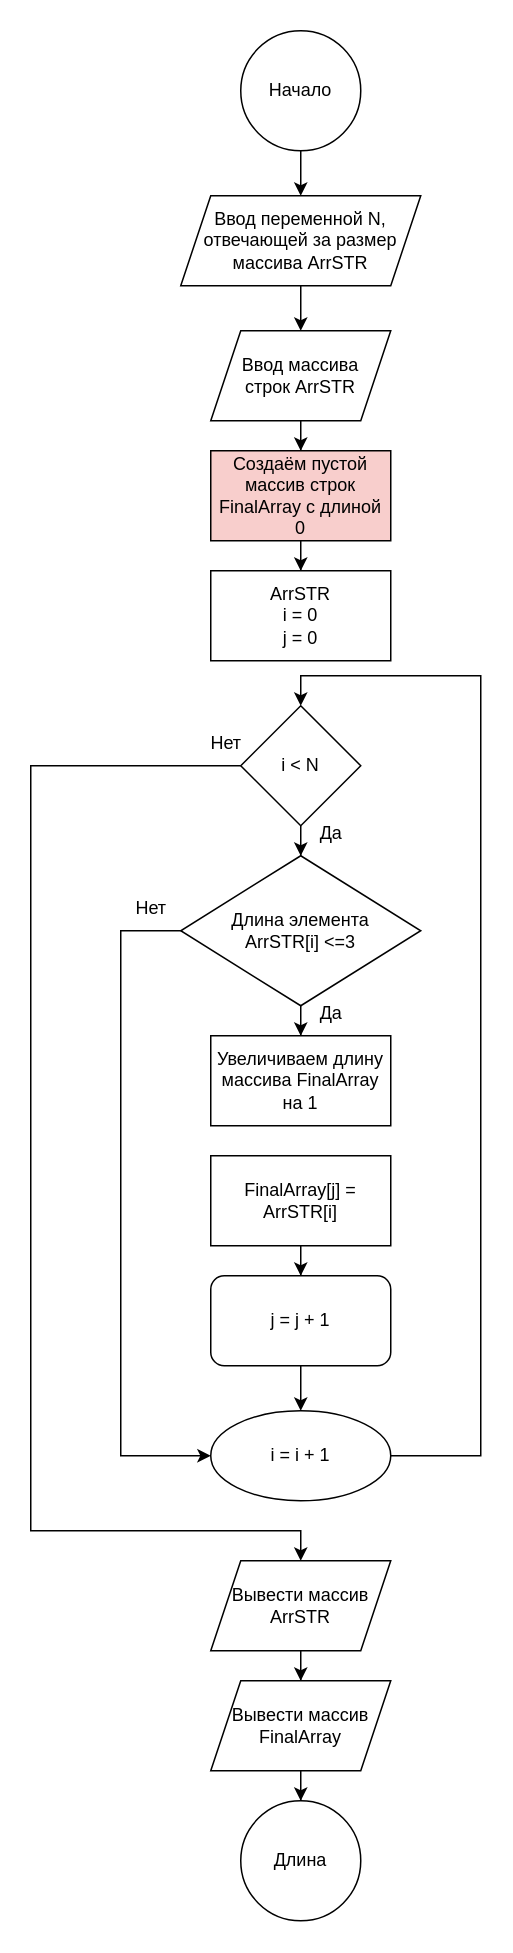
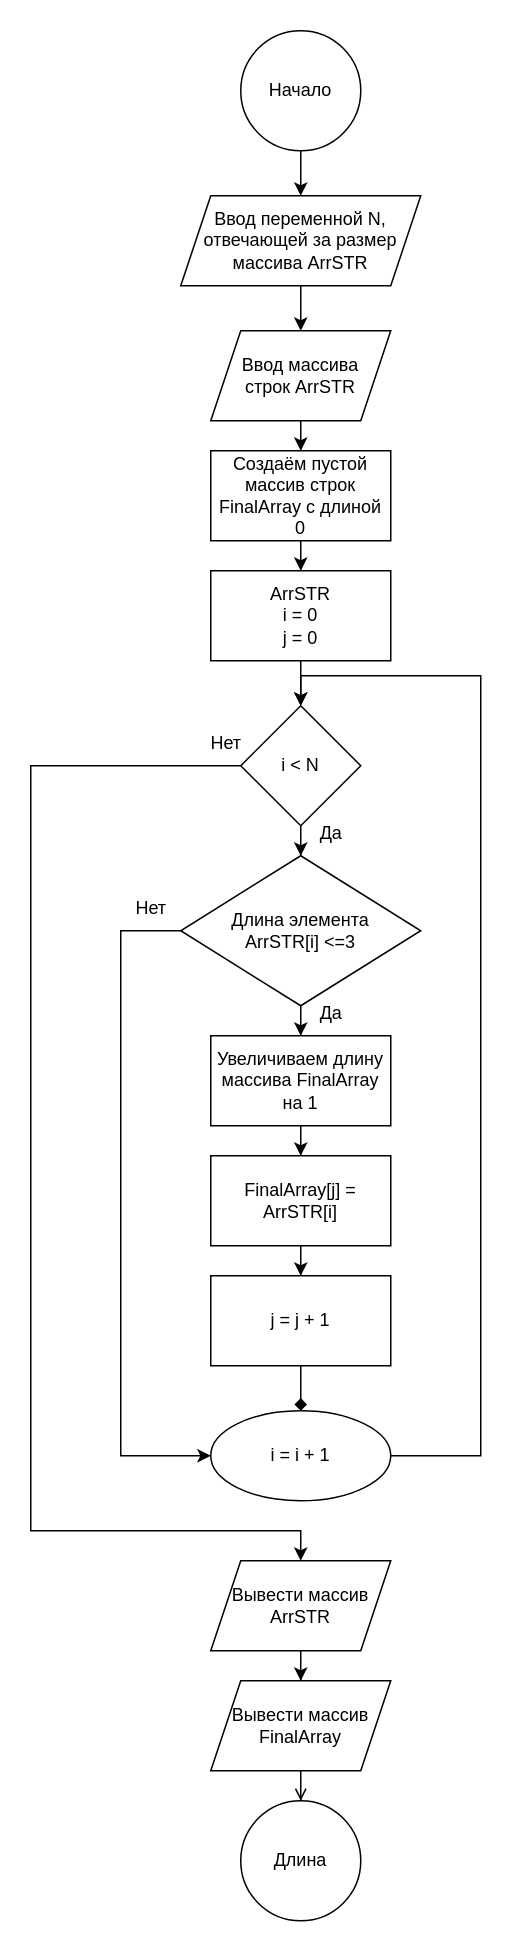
node "Создаём пустой массив строк FinalArray с длиной 0": fillcolor #f8cecc -> #ffffff
edge "ArrSTR i = 0 j = 0" -> "i < N": added
edge "Увеличиваем длину массива FinalArray на 1" -> "FinalArray[j] = ArrSTR[i]": added
node "j = j + 1": shape rounded rectangle -> rectangle
edge "j = j + 1" -> "i = i + 1": arrowhead classic -> diamond
edge "Вывести массив FinalArray" -> "Длина": arrowhead classic -> open
